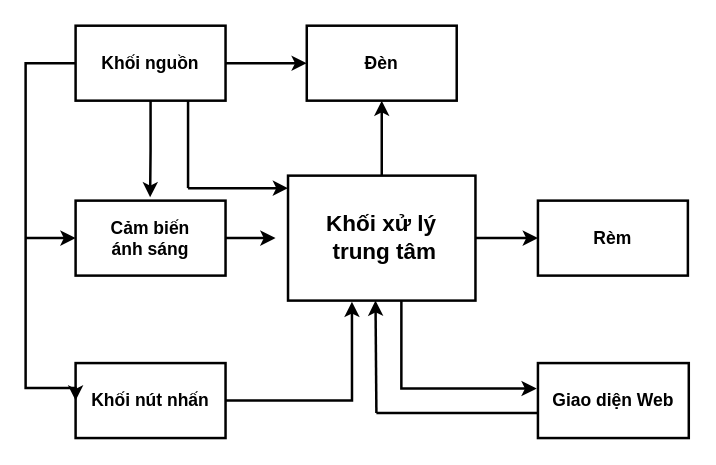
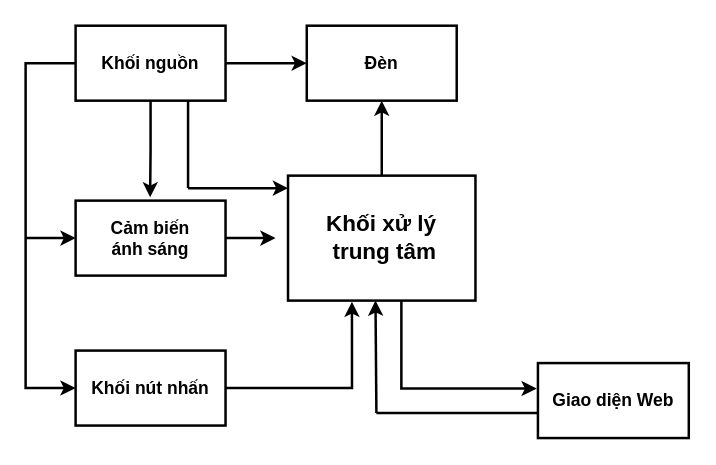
edge "Khối xử lý trung tâm" -> "Rèm": removed
node "Rèm": removed
node "Khối nút nhấn": moved (151, 401) -> (151, 388)
